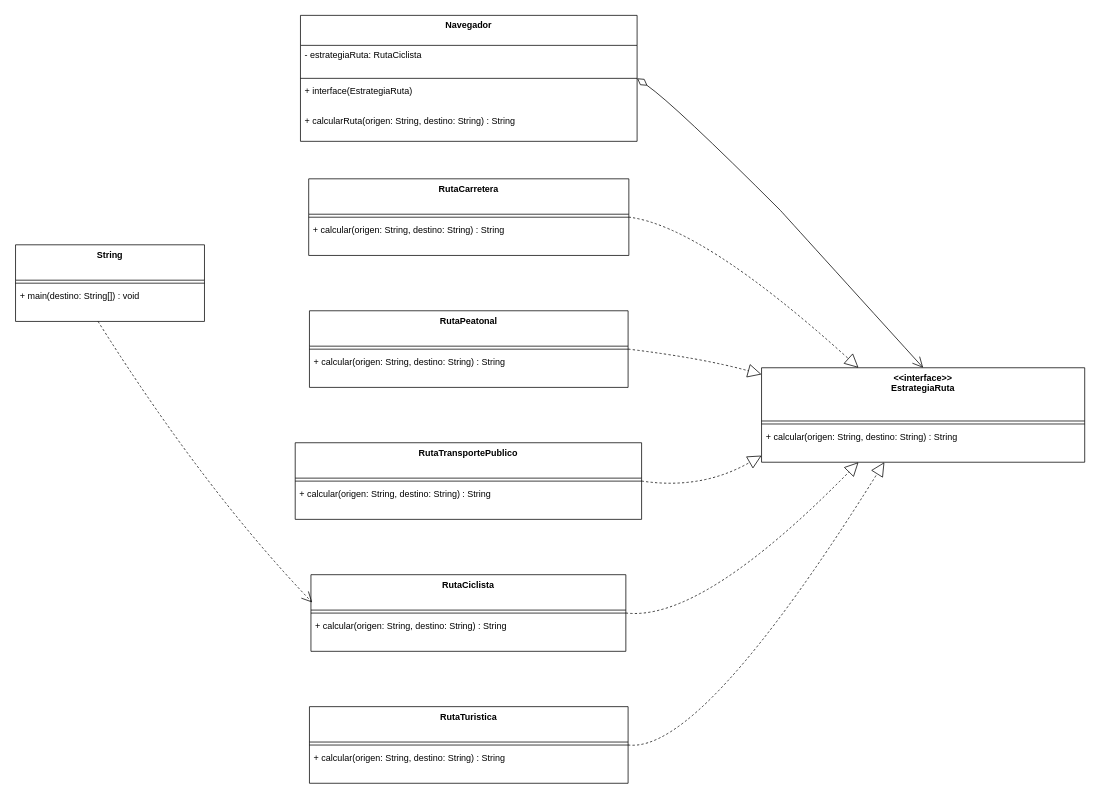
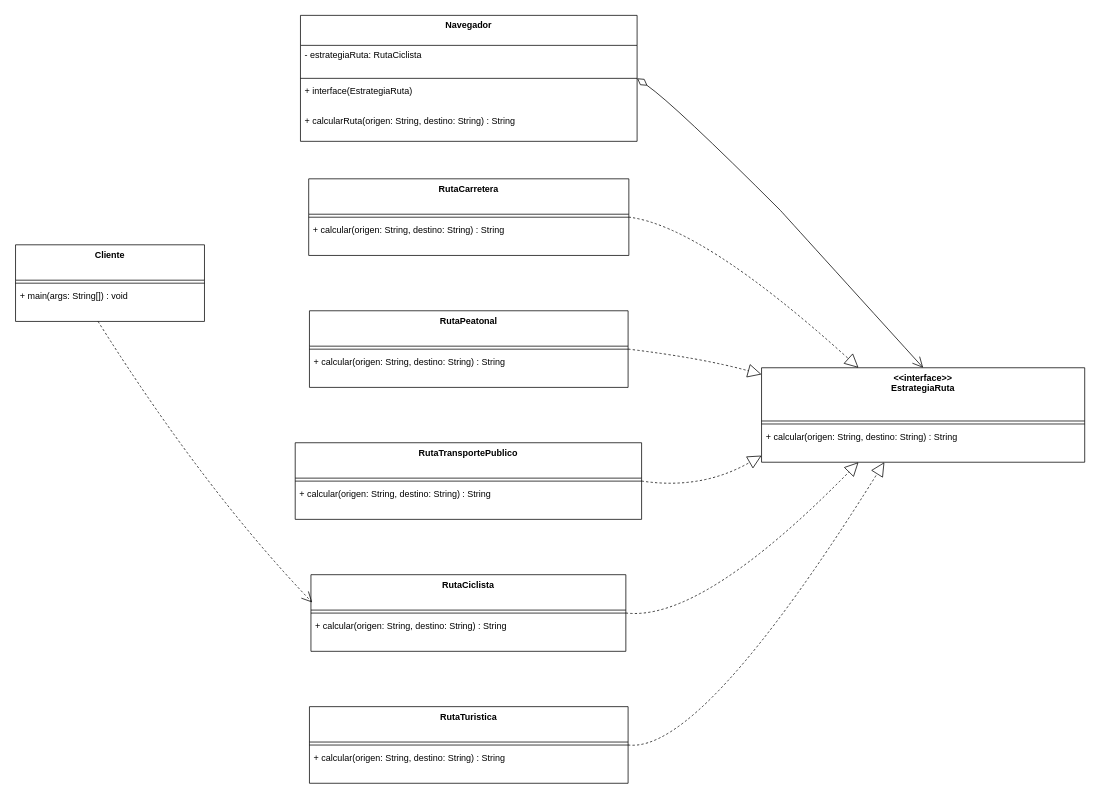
node "String": label "String" -> "Cliente"
node "+ main(destino: String[]) : void": label "+ main(destino: String[]) : void" -> "+ main(args: String[]) : void"
